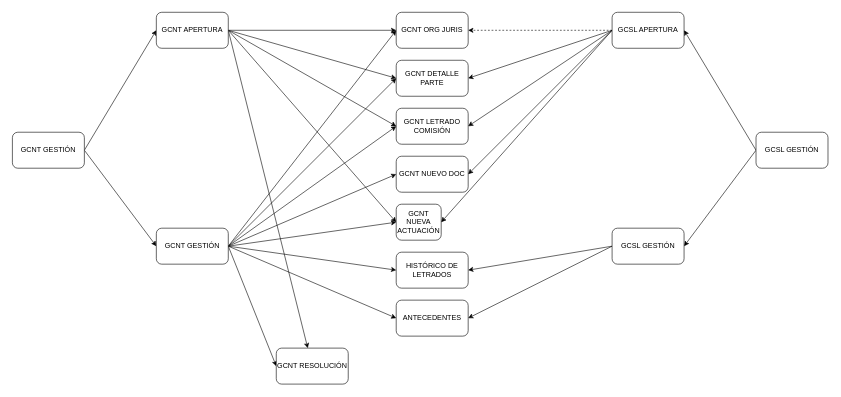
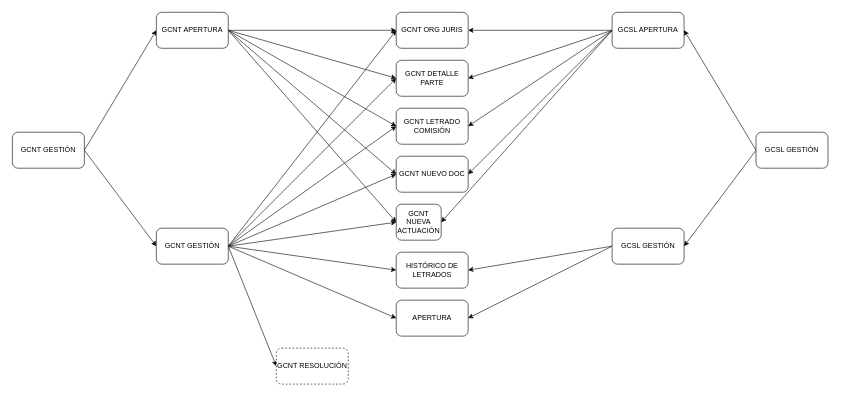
edge "GCSL APERTURA" -> "GCNT ORG JURIS": style dashed -> solid
edge "GCNT APERTURA" -> "GCNT RESOLUCIÓN": now "GCNT APERTURA" -> "GCNT NUEVO DOC"
node "ANTECEDENTES": label "ANTECEDENTES" -> "APERTURA"
node "GCNT RESOLUCIÓN": style solid -> dashed
